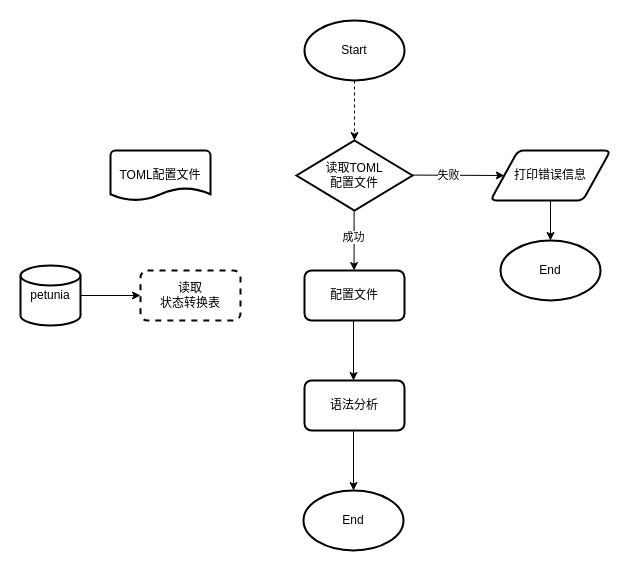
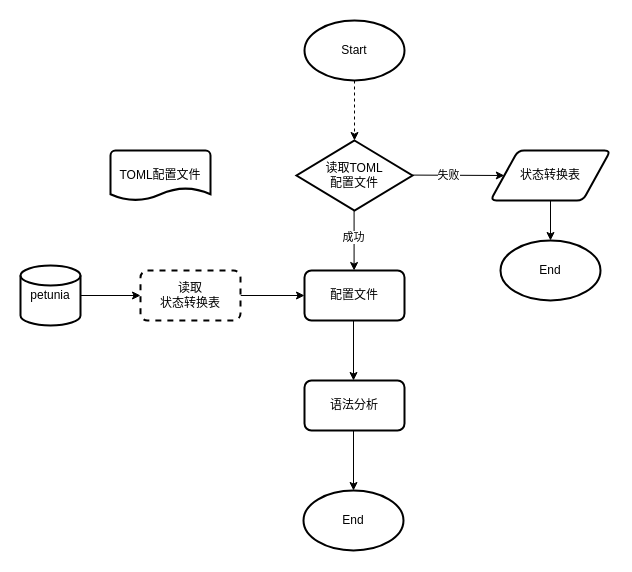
node "打印错误信息": label "打印错误信息" -> "状态转换表"
edge "读取 状态转换表" -> "配置文件": added
